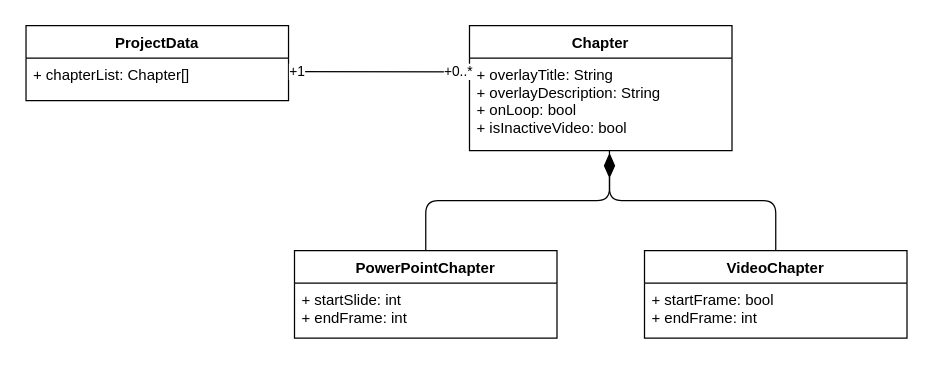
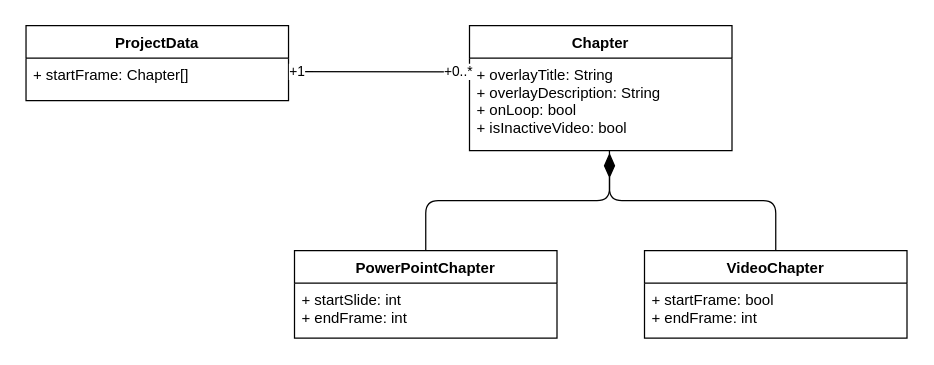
node "+ chapterList: Chapter[]": label "+ chapterList: Chapter[]" -> "+ startFrame: Chapter[]"
